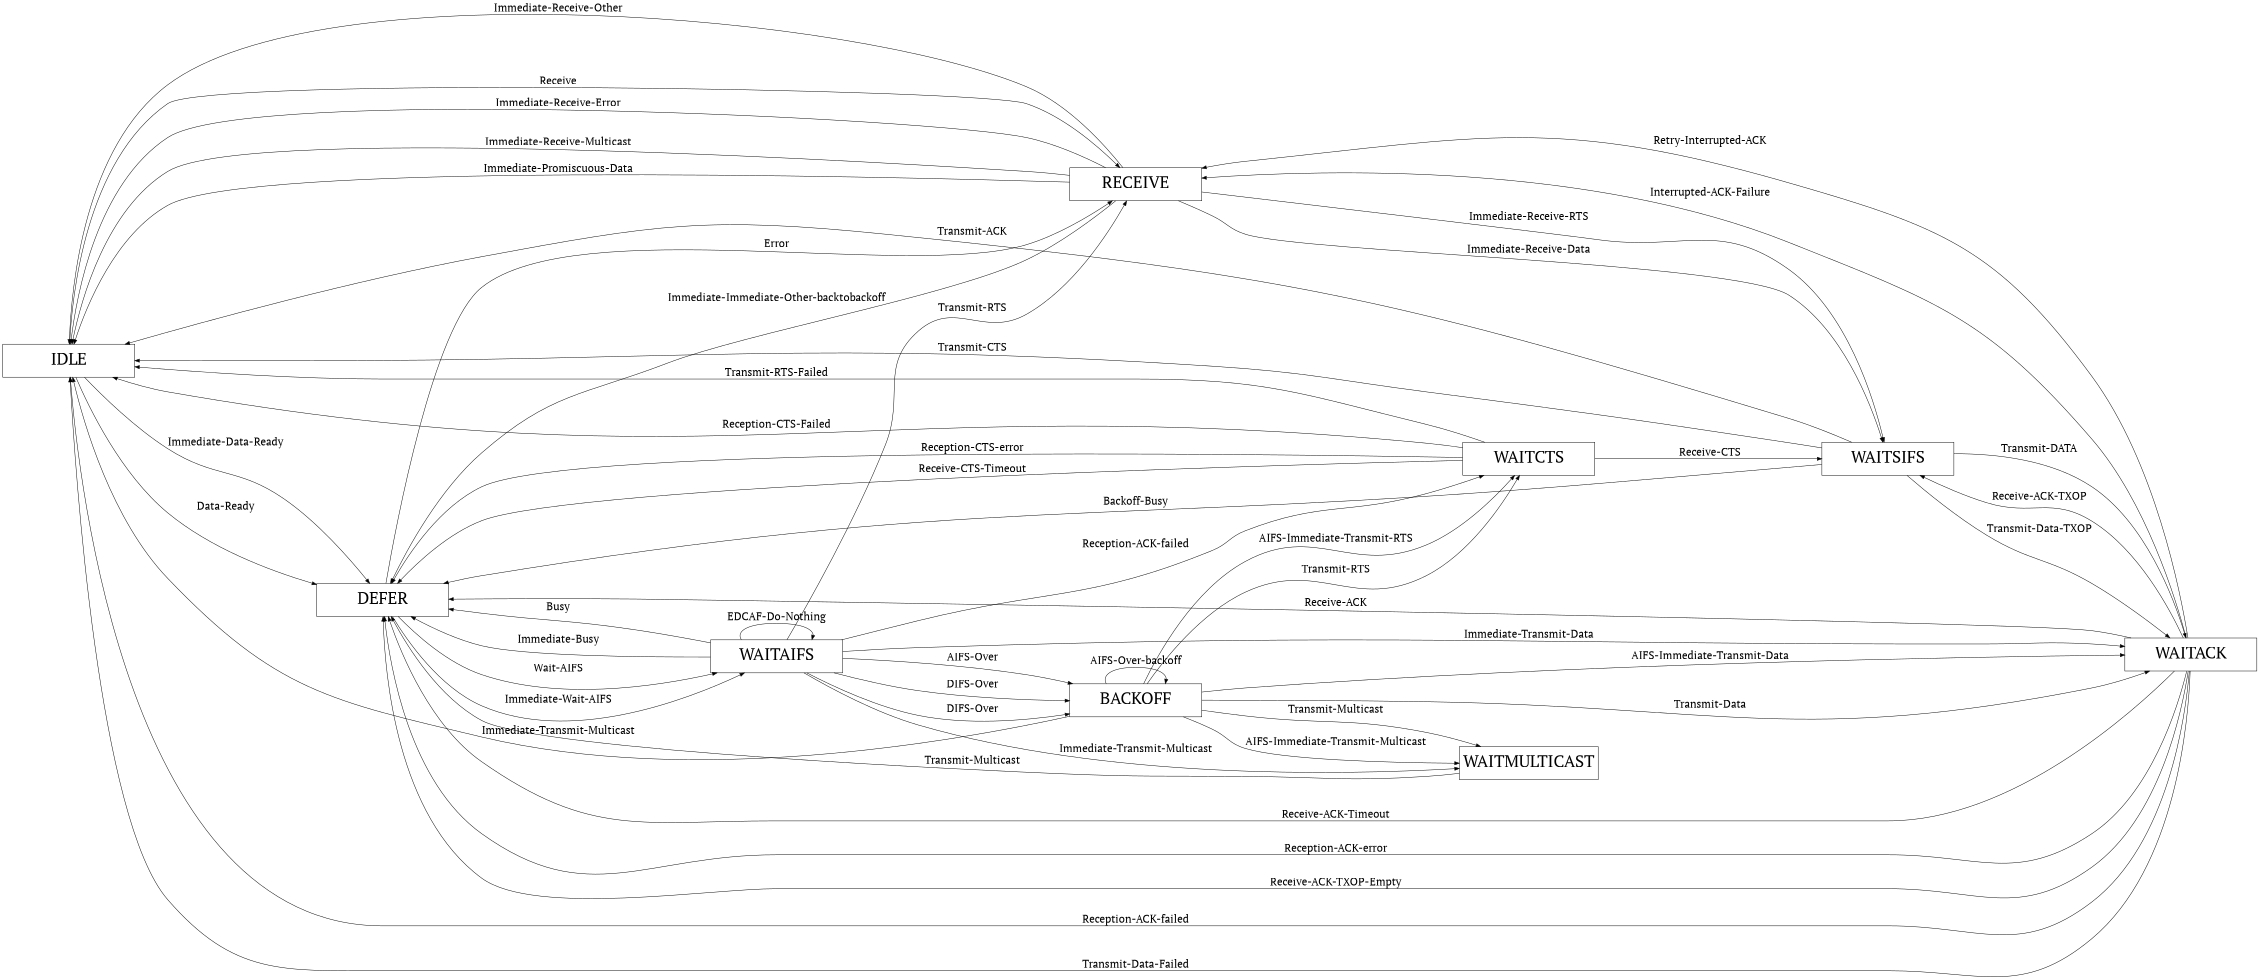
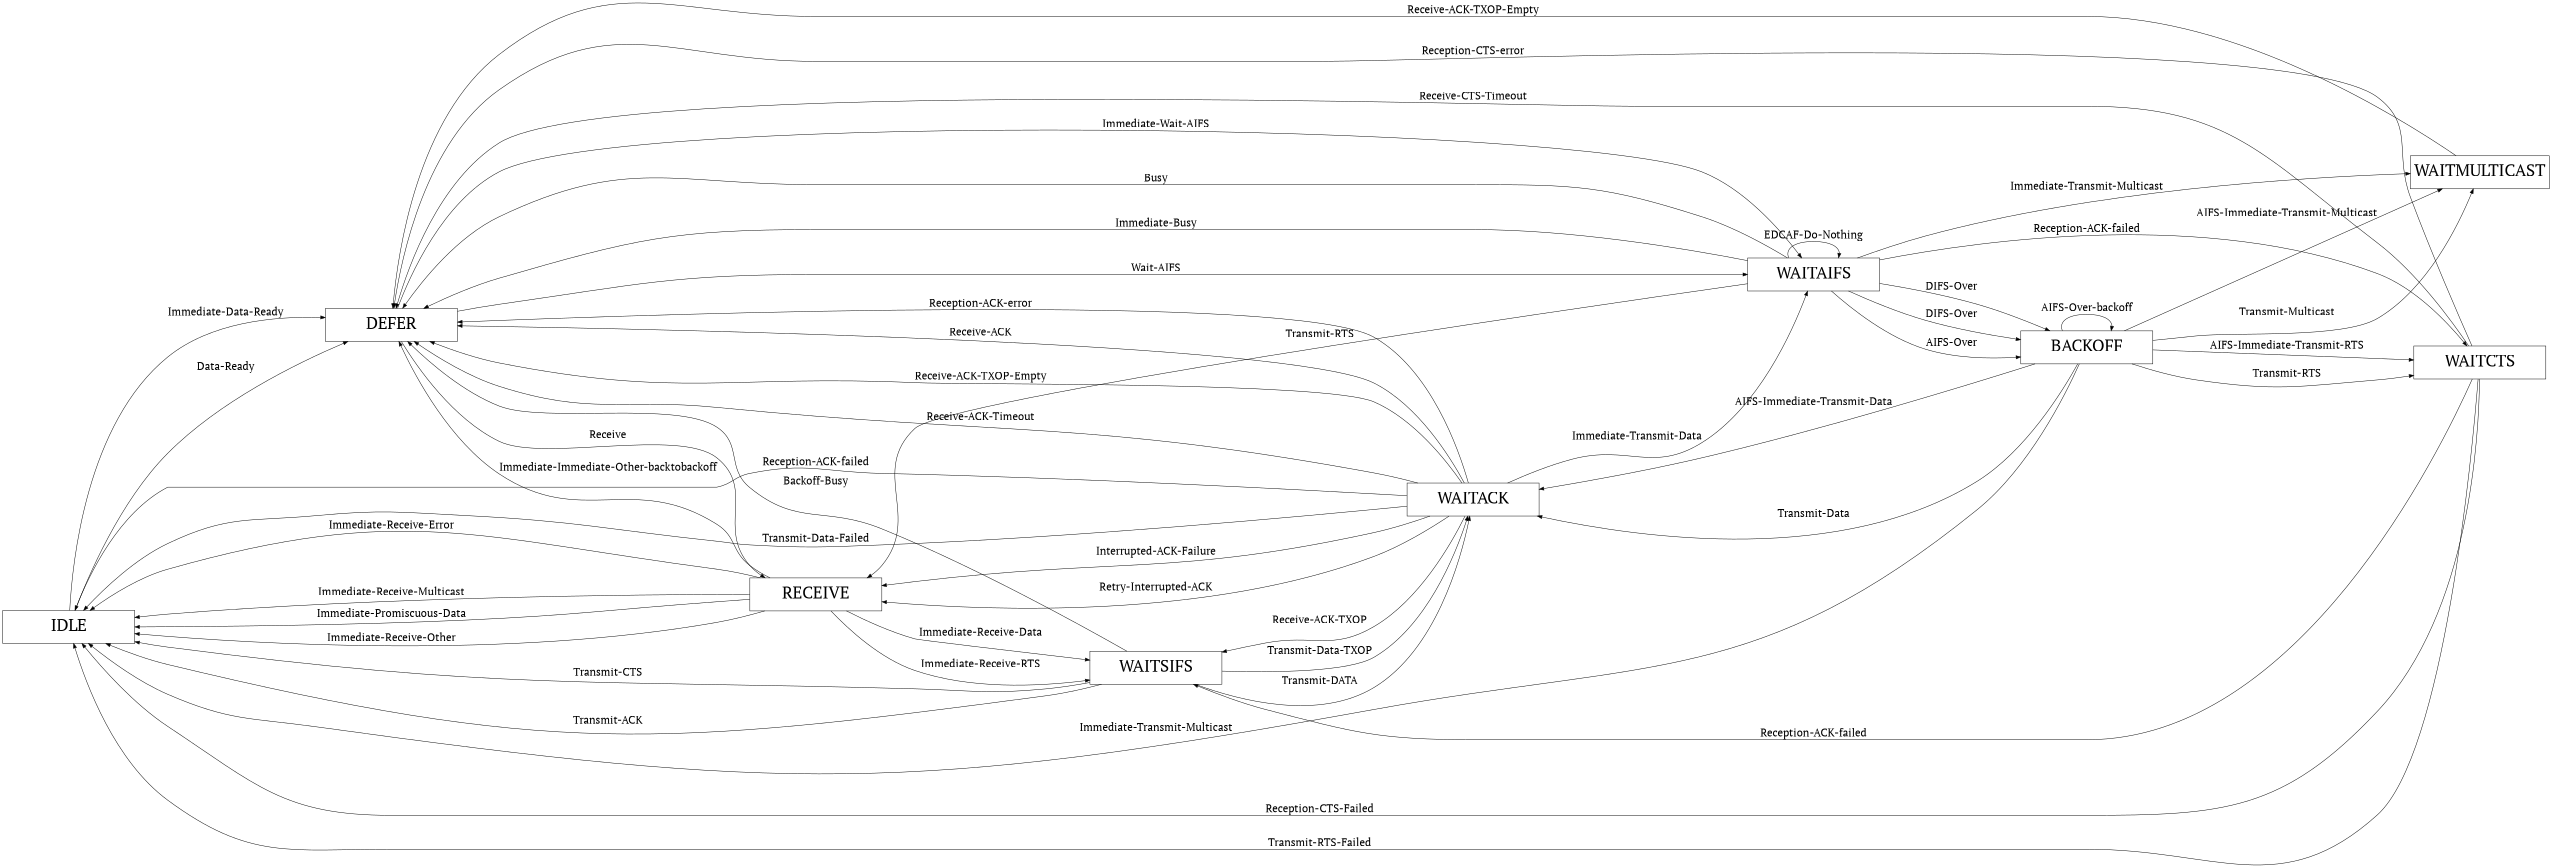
edge "IDLE" -> "RECEIVE": removed, label "Receive"
edge "DEFER" -> "RECEIVE": label "Error" -> "Receive"
edge "WAITCTS" -> "WAITSIFS": label "Receive-CTS" -> "Reception-ACK-failed"
edge "WAITAIFS" -> "WAITACK": reversed
edge "WAITMULTICAST" -> "DEFER": label "Transmit-Multicast" -> "Receive-ACK-TXOP-Empty"
